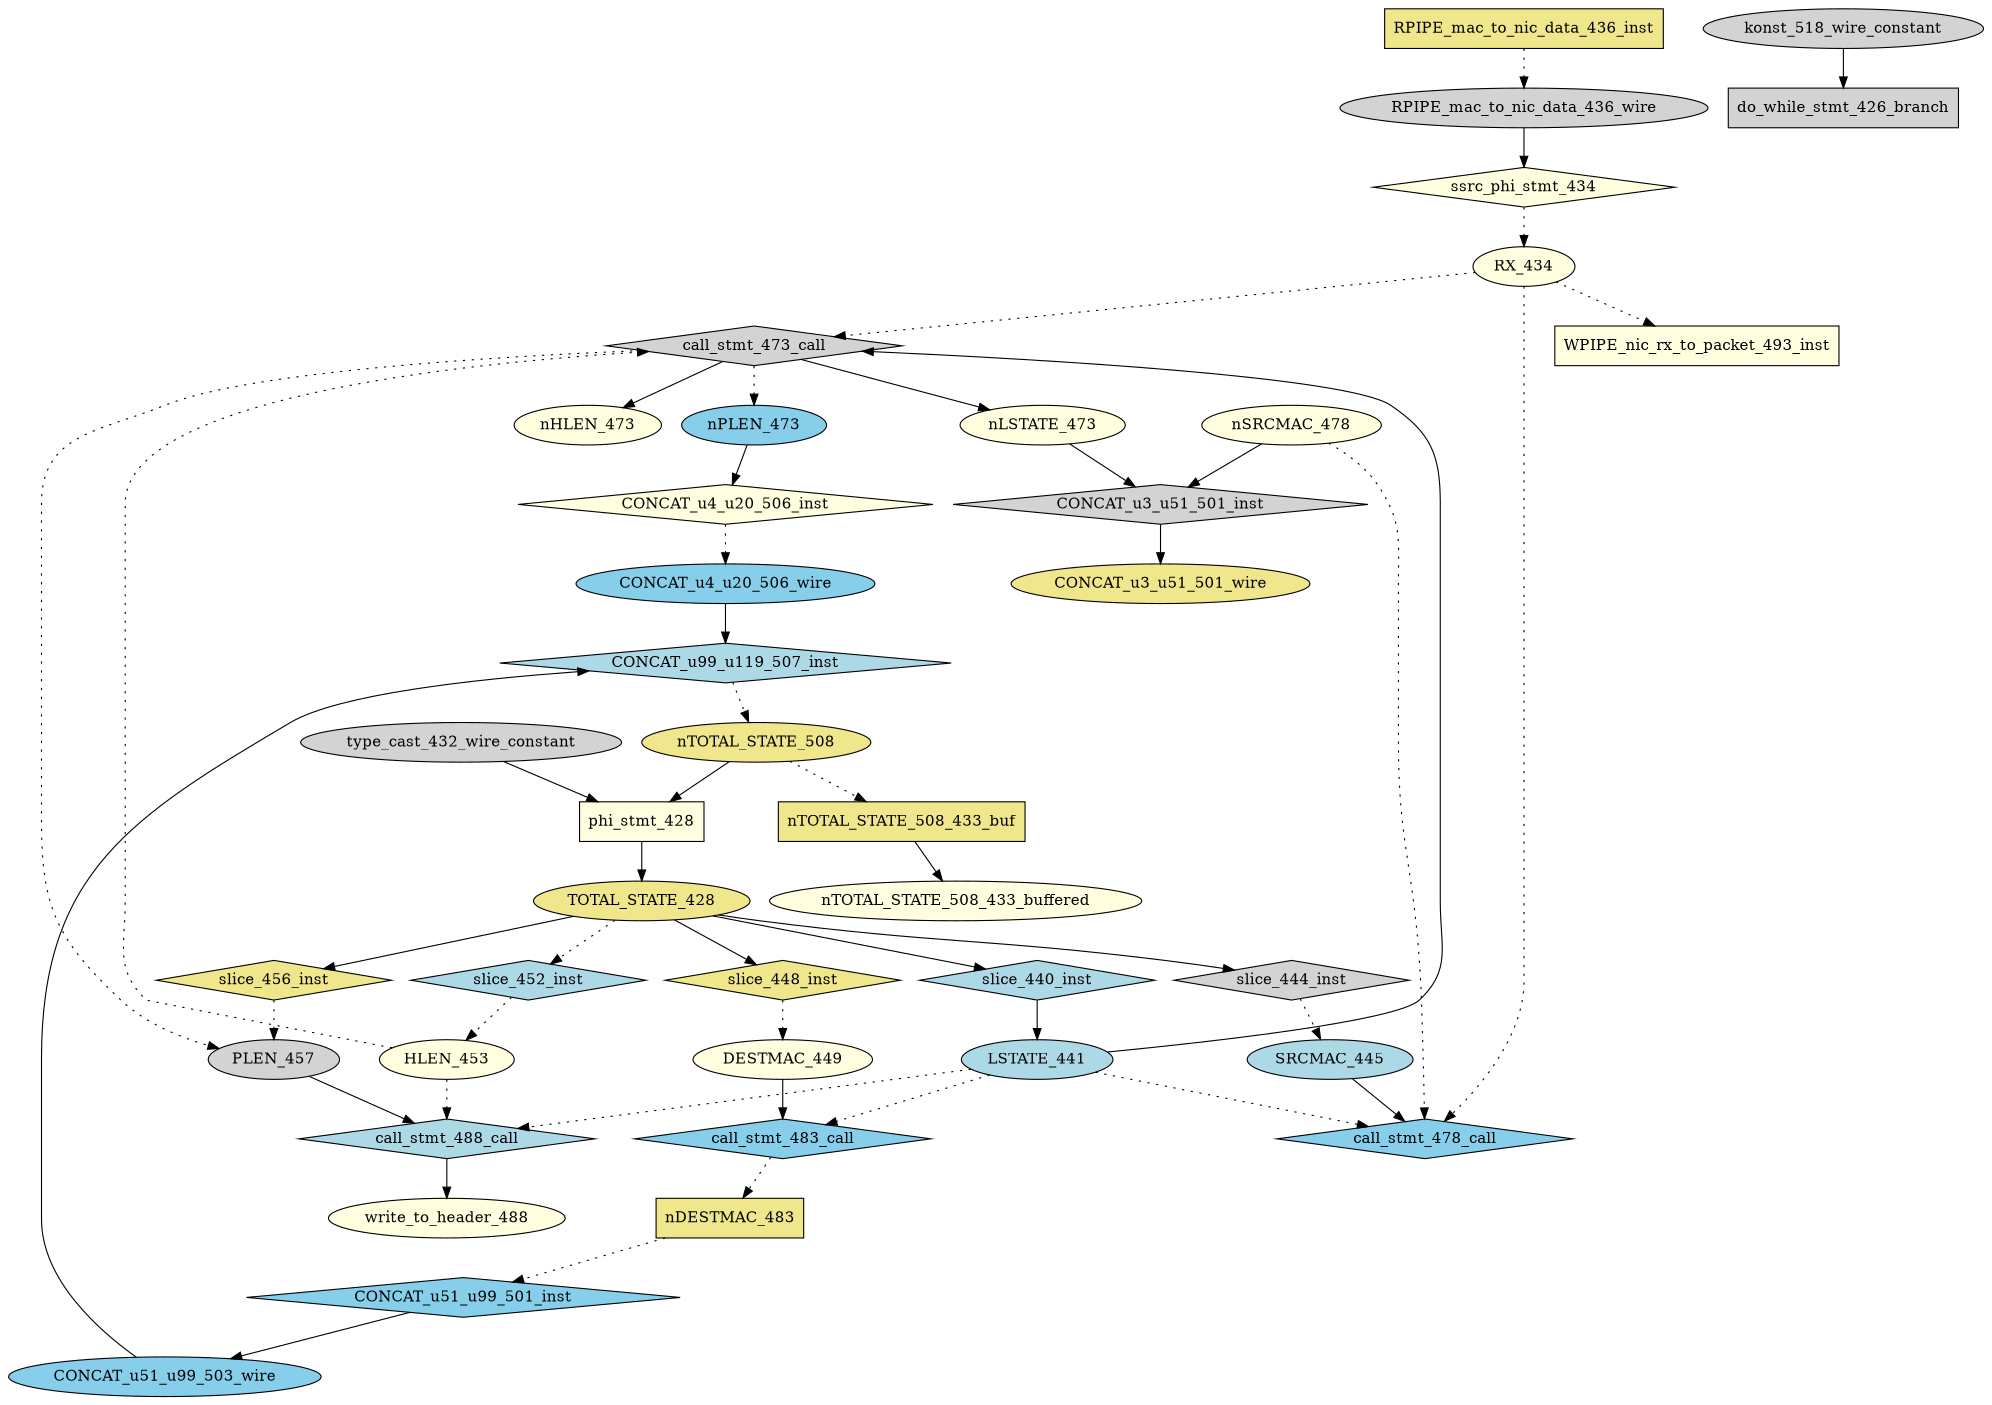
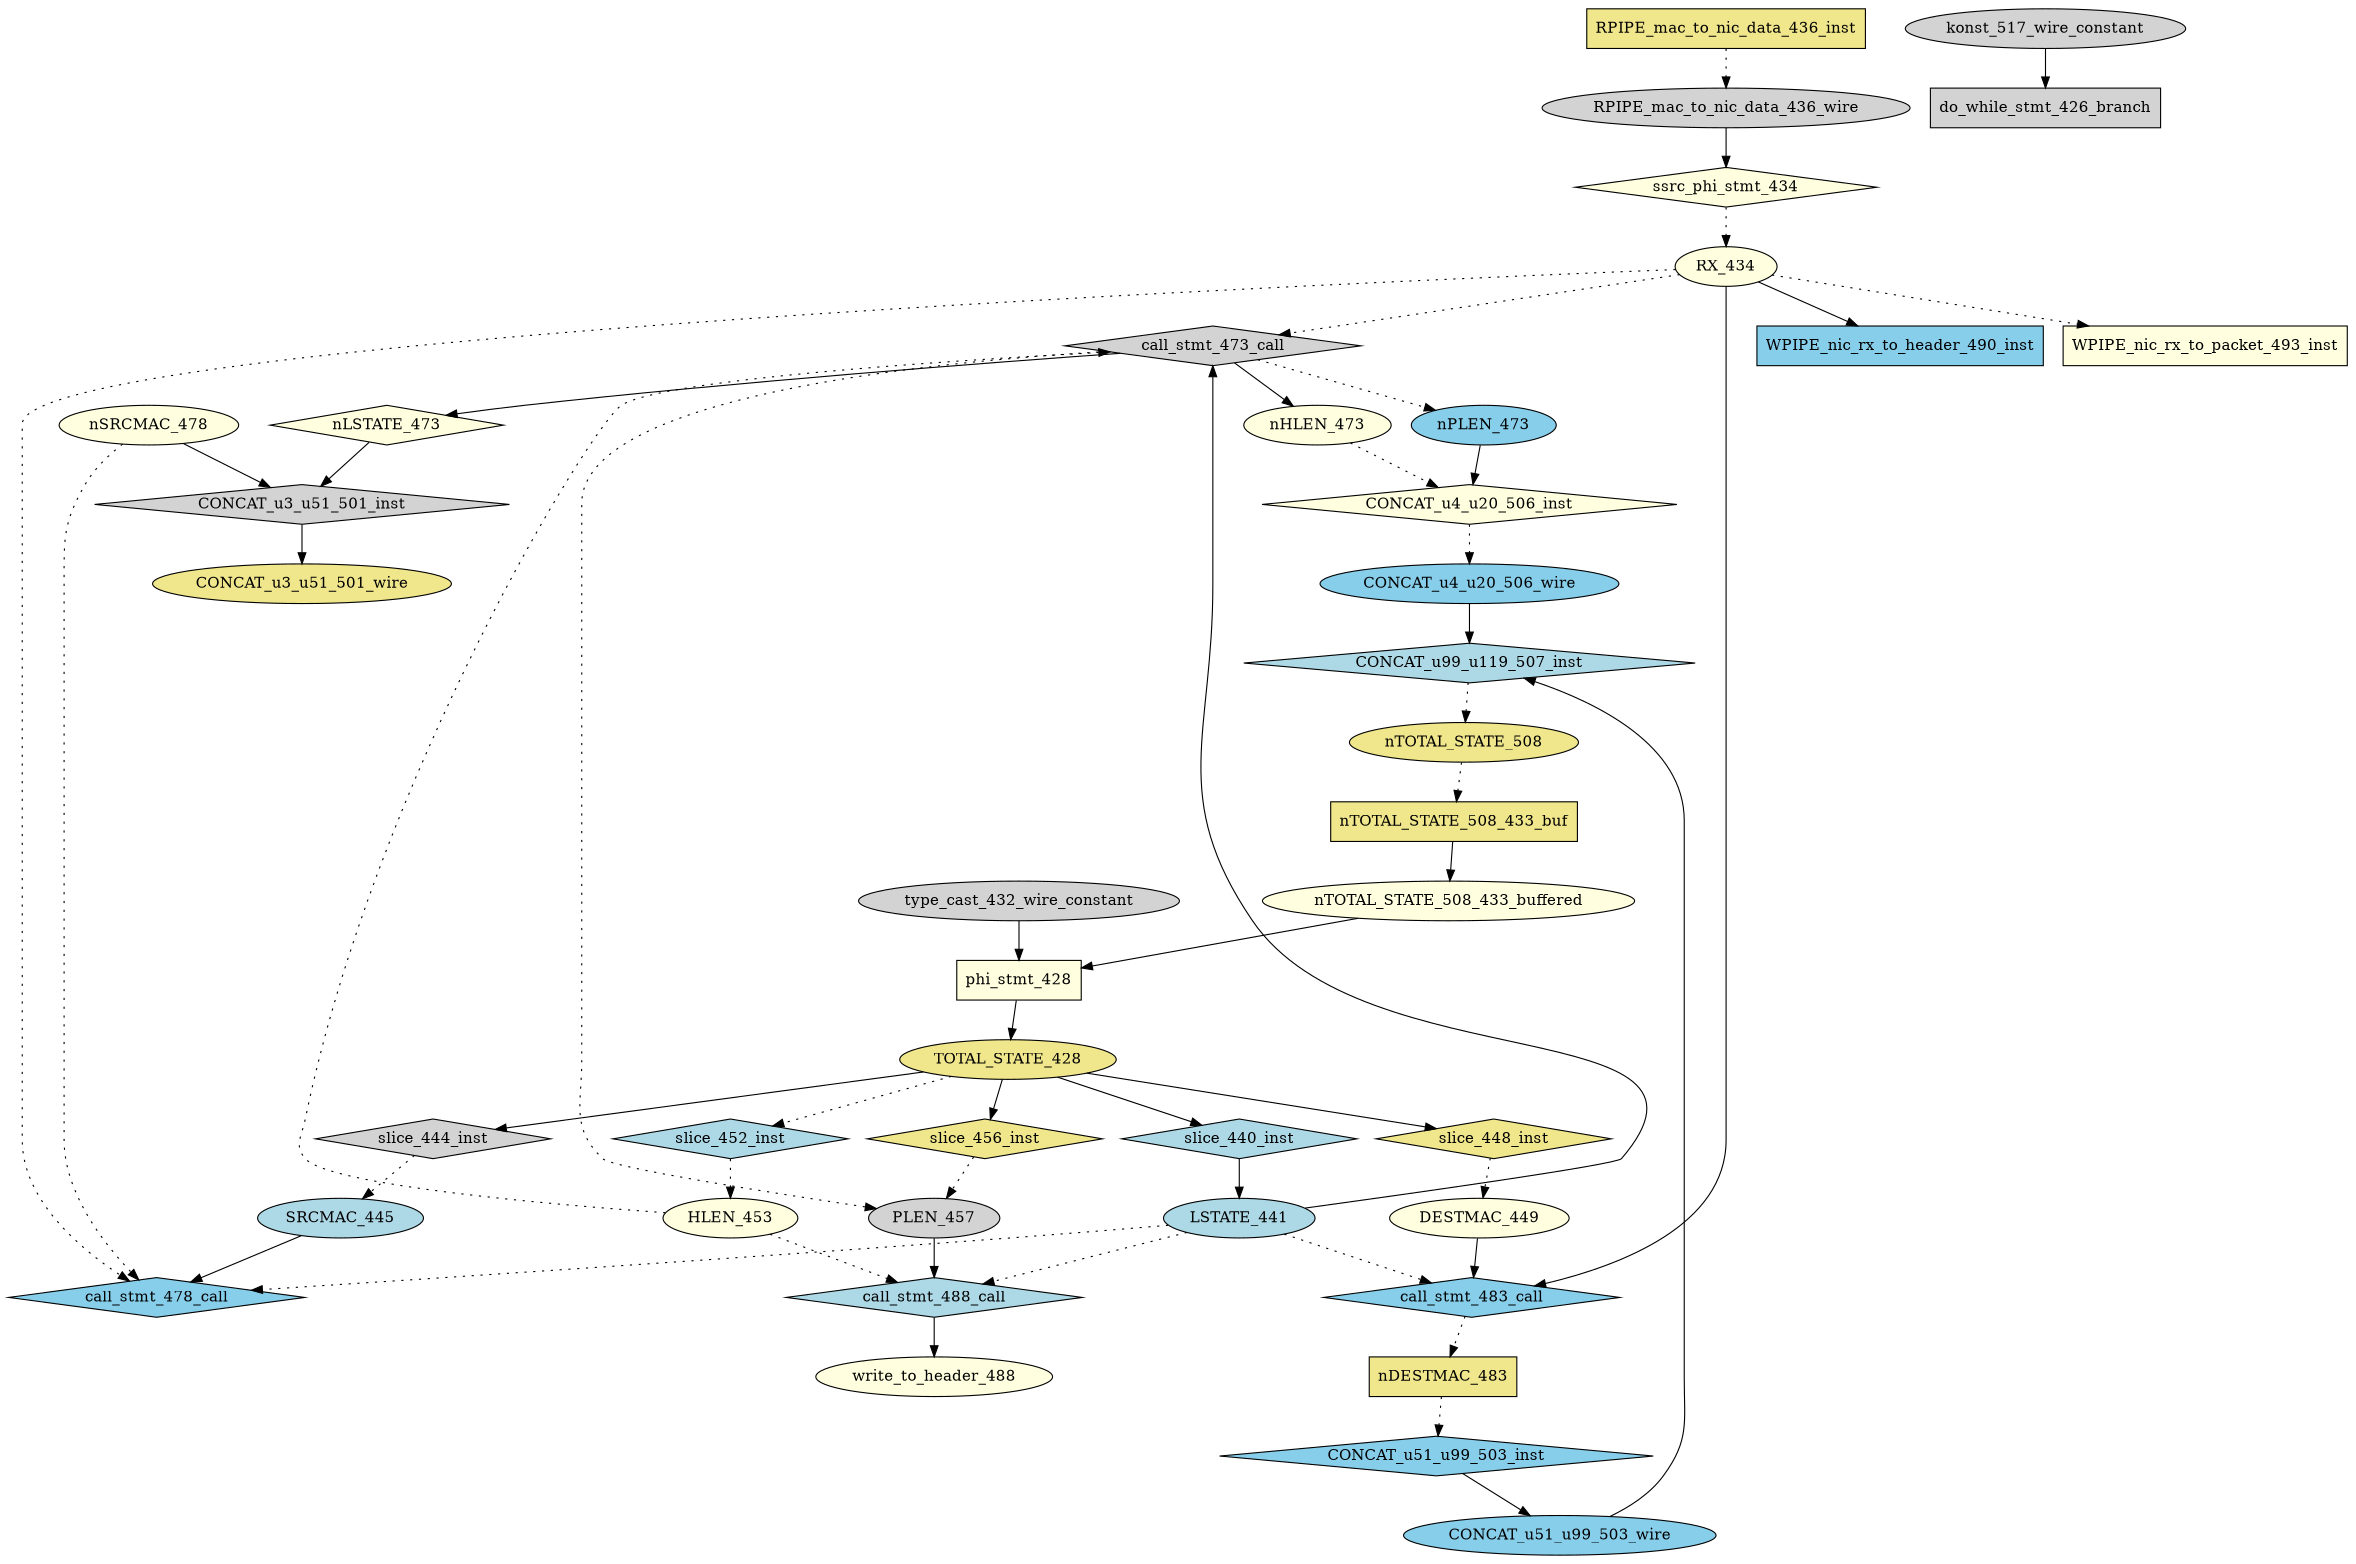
node "konst_518_wire_constant": label "konst_518_wire_constant" -> "konst_517_wire_constant"
node "WPIPE_nic_rx_to_header_490_inst": added
node "nLSTATE_473": shape ellipse -> diamond
edge "nHLEN_473" -> "CONCAT_u4_u20_506_inst": added
edge "nTOTAL_STATE_508" -> "phi_stmt_428": now "nTOTAL_STATE_508_433_buffered" -> "phi_stmt_428"
edge "RX_434" -> "call_stmt_483_call": added
node "CONCAT_u51_u99_501_inst": label "CONCAT_u51_u99_501_inst" -> "CONCAT_u51_u99_503_inst"
